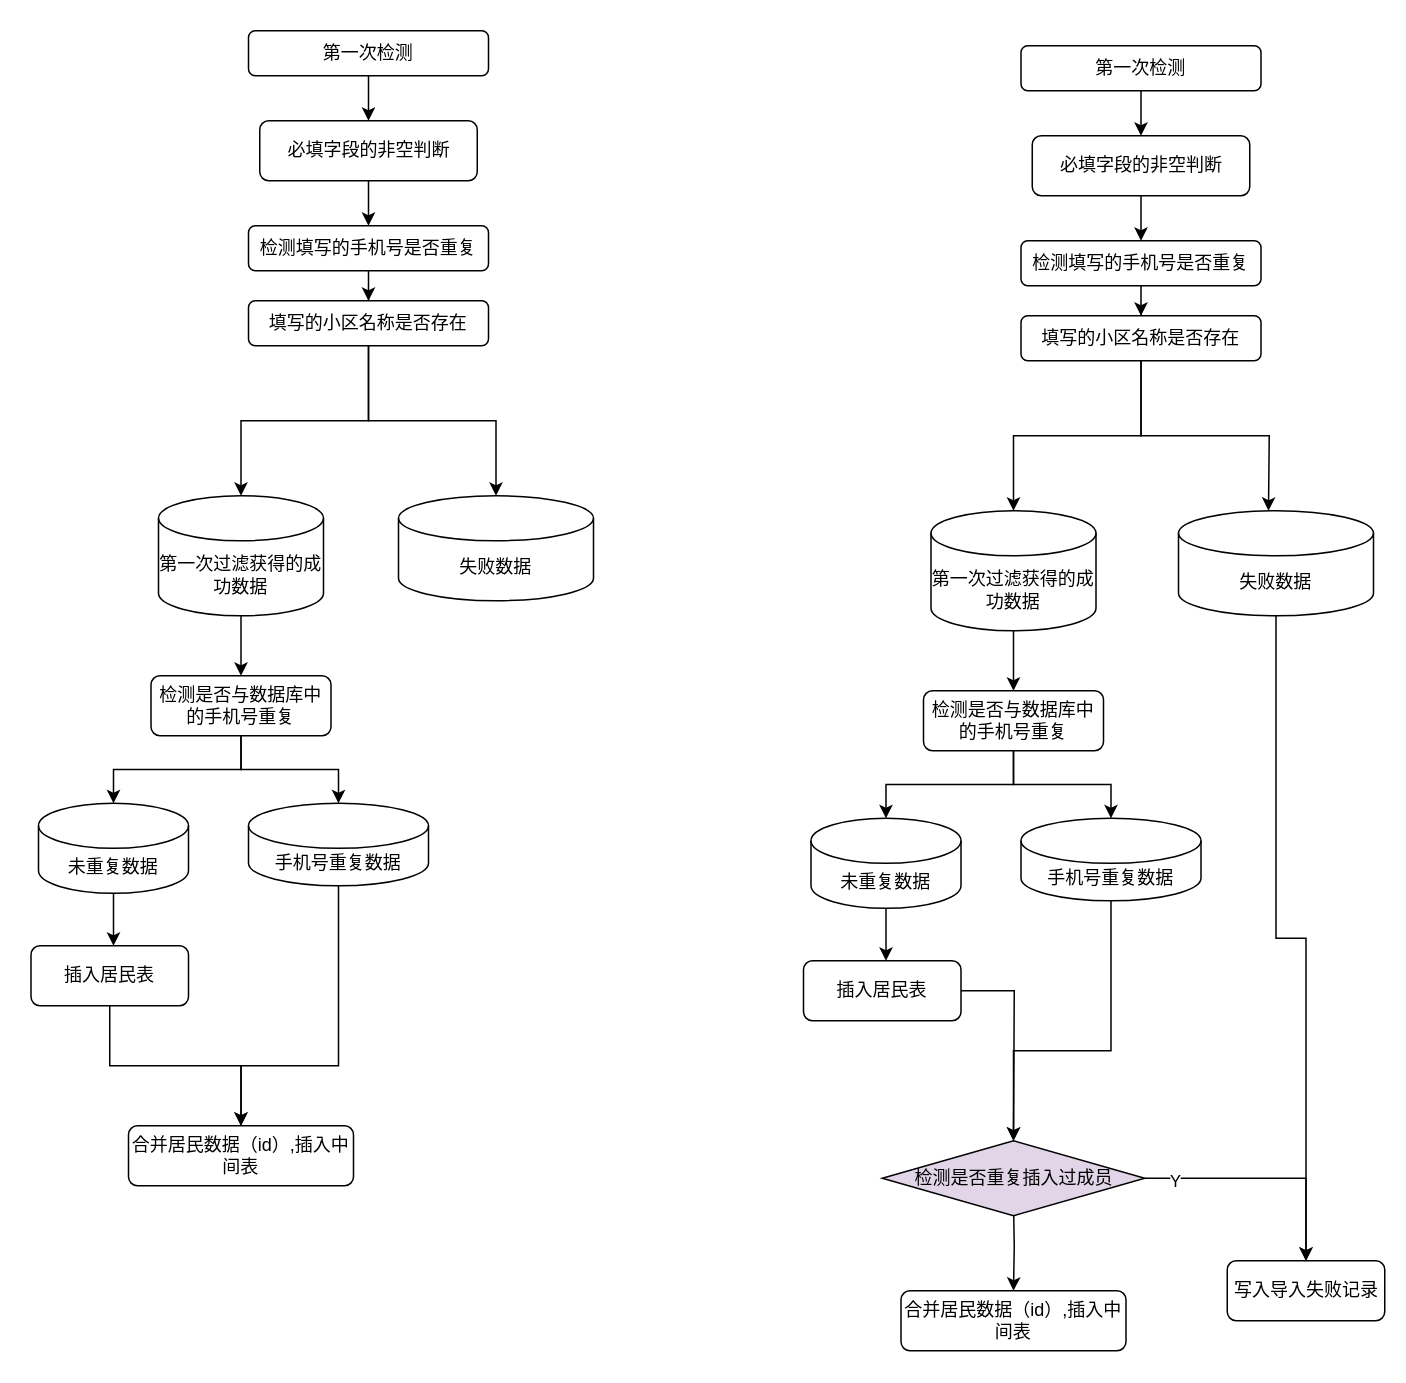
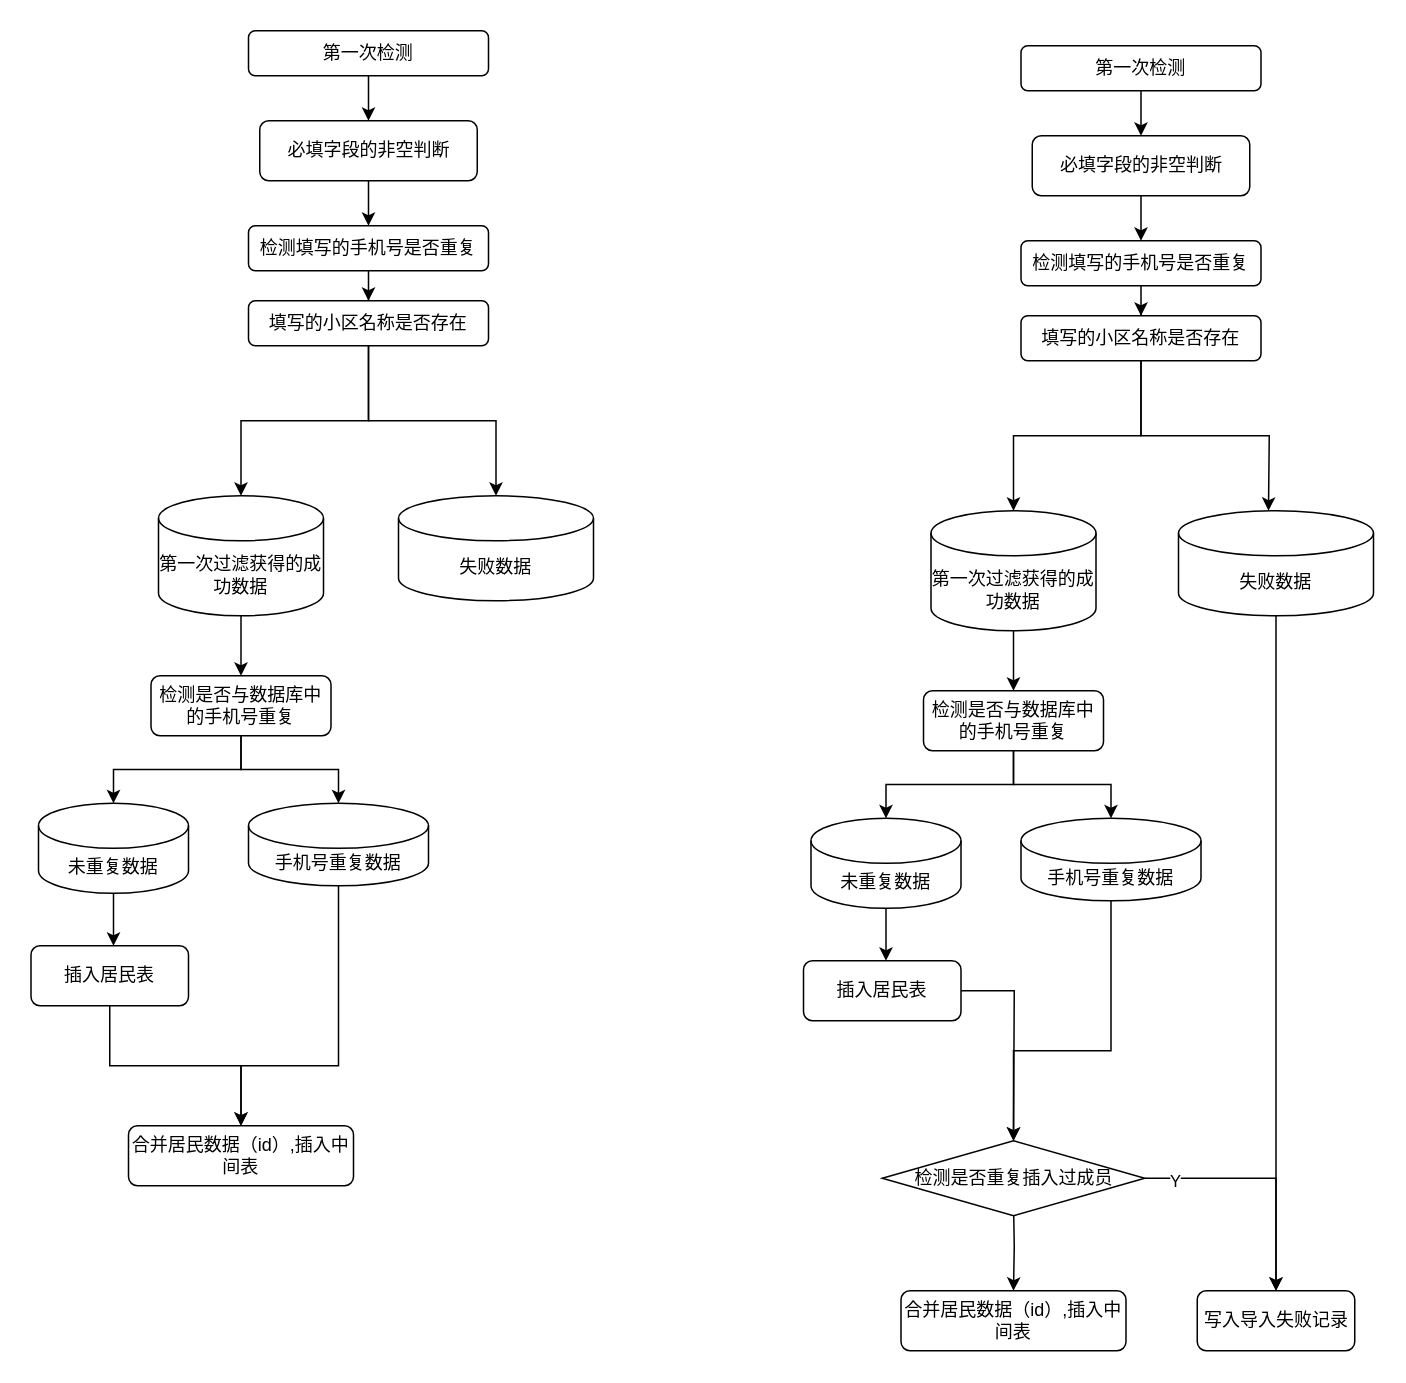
node "检测是否重复插入过成员": fillcolor #e1d5e7 -> #ffffff
node "写入导入失败记录": moved (1306, 1291) -> (1276, 1321)
